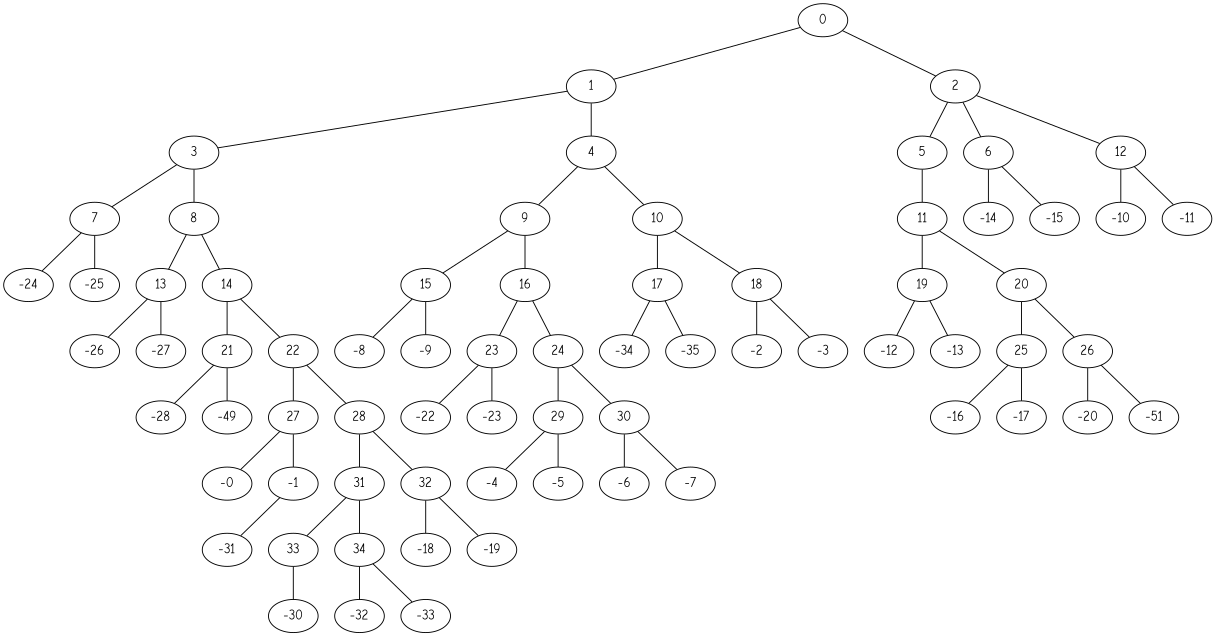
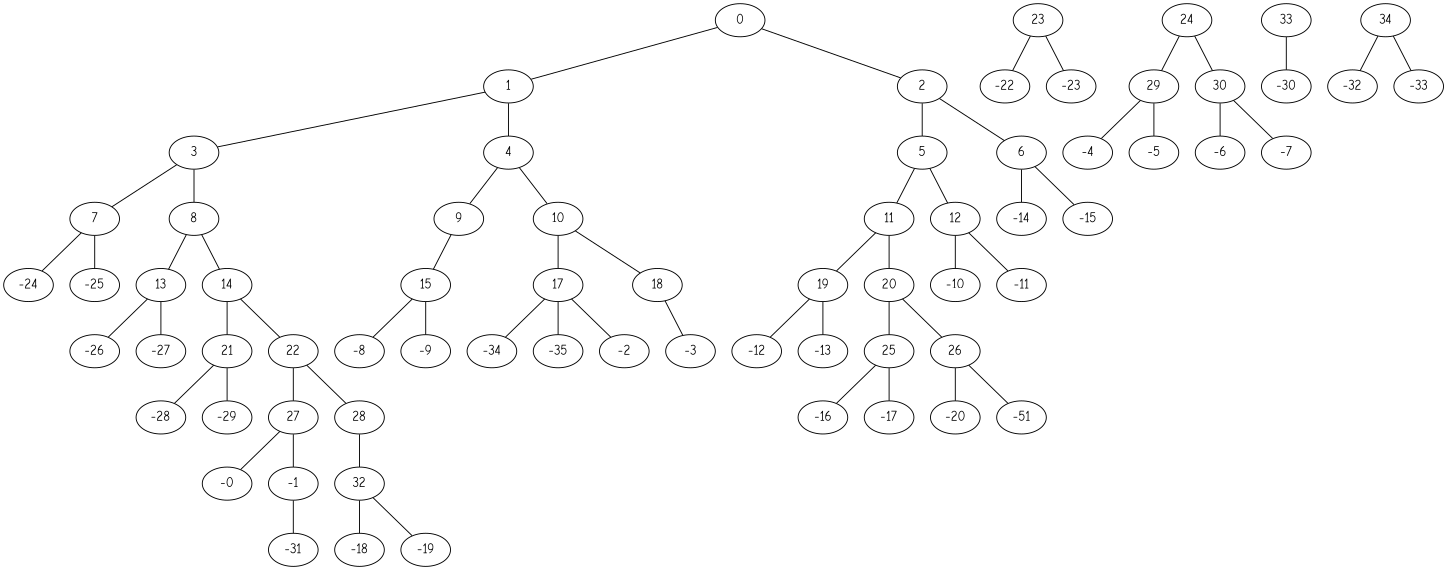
edge "2" -- "12": now "5" -- "12"
node "16": removed
edge "18" -- "-2": now "17" -- "-2"
node "-49": label "-49" -> "-29"
node "31": removed
